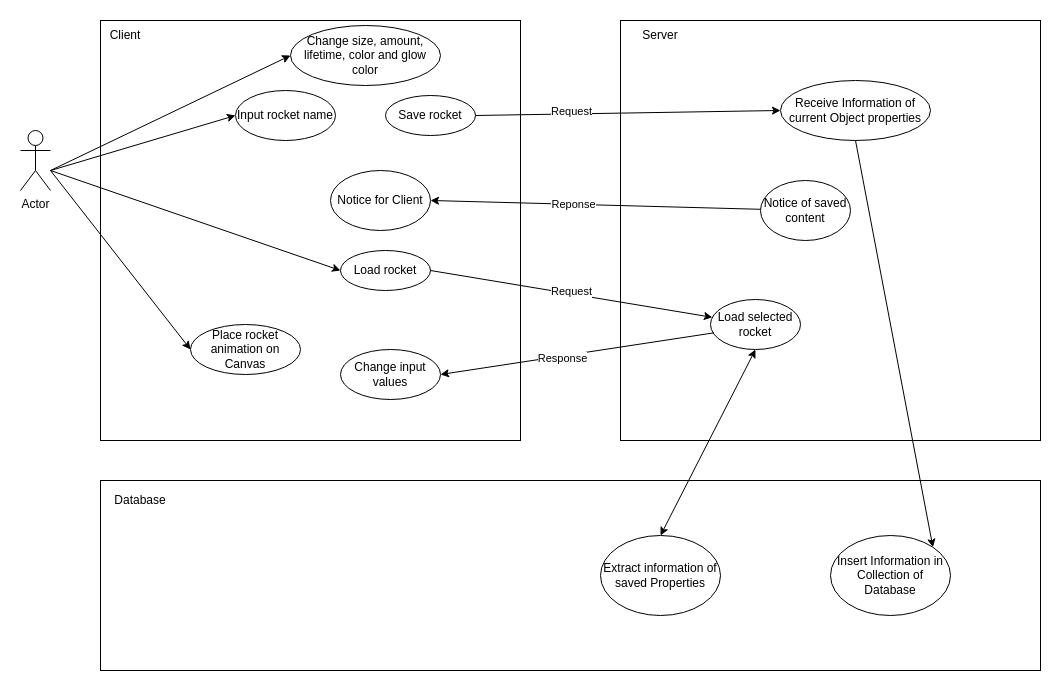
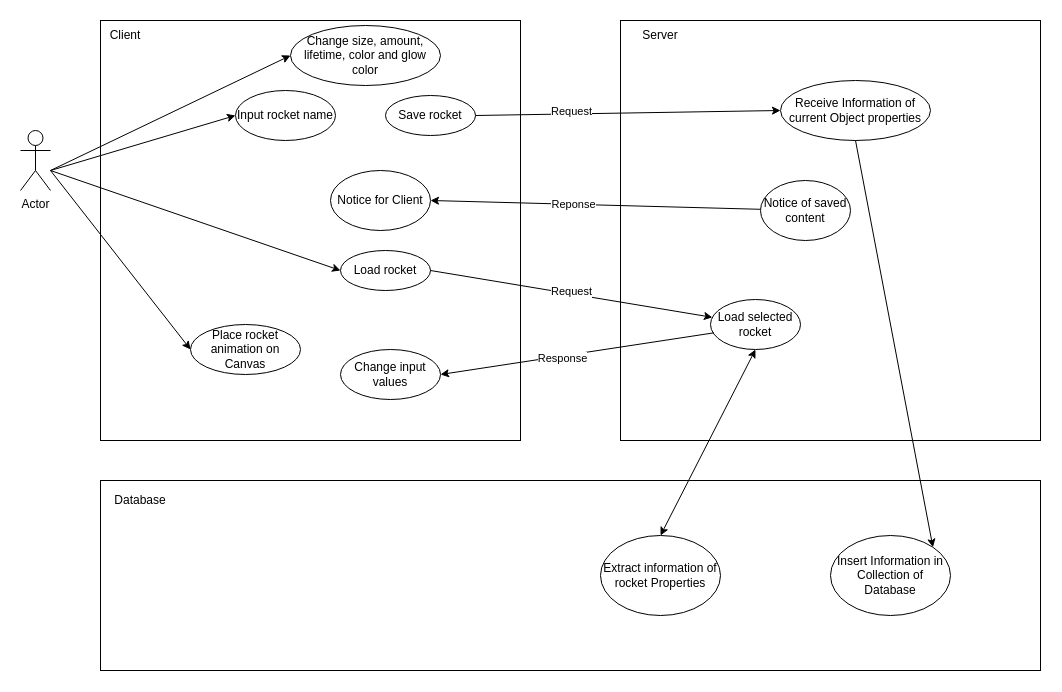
node "Extract information of saved Properties": label "Extract information of saved Properties" -> "Extract information of rocket Properties"
